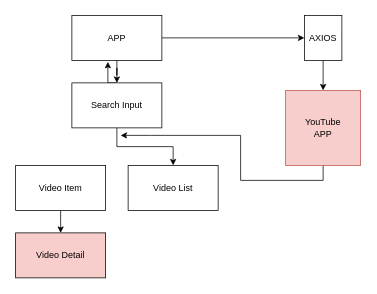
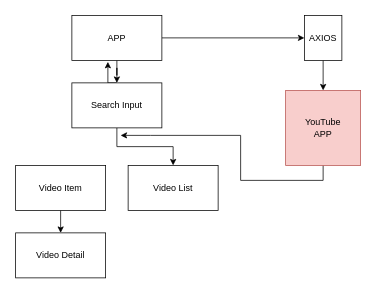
node "Video Detail": fillcolor #f8cecc -> #ffffff
